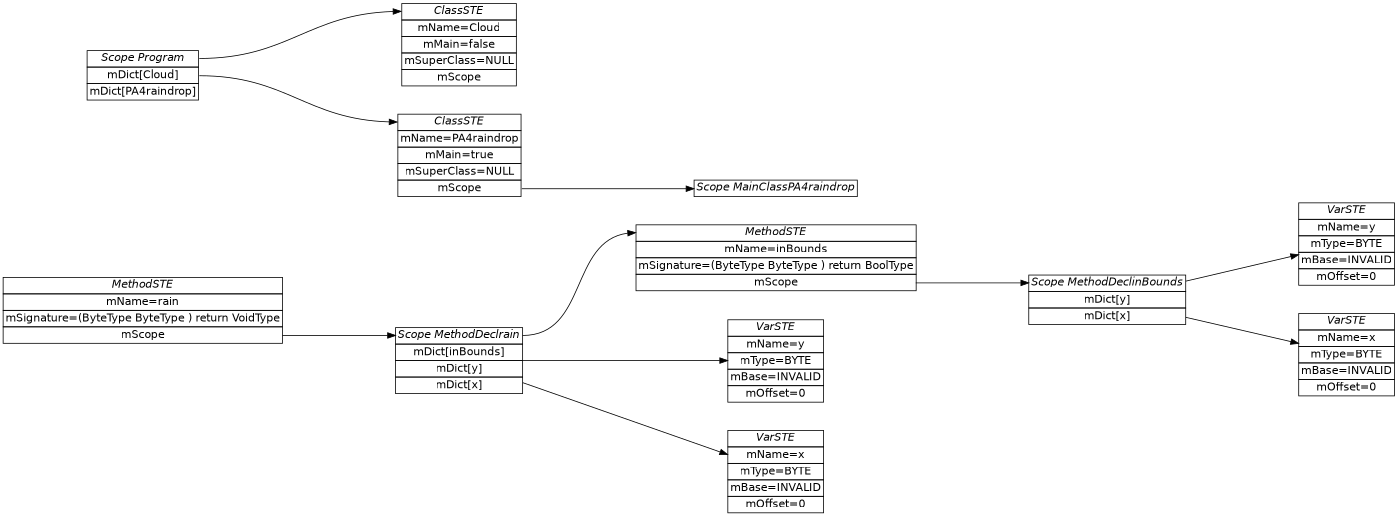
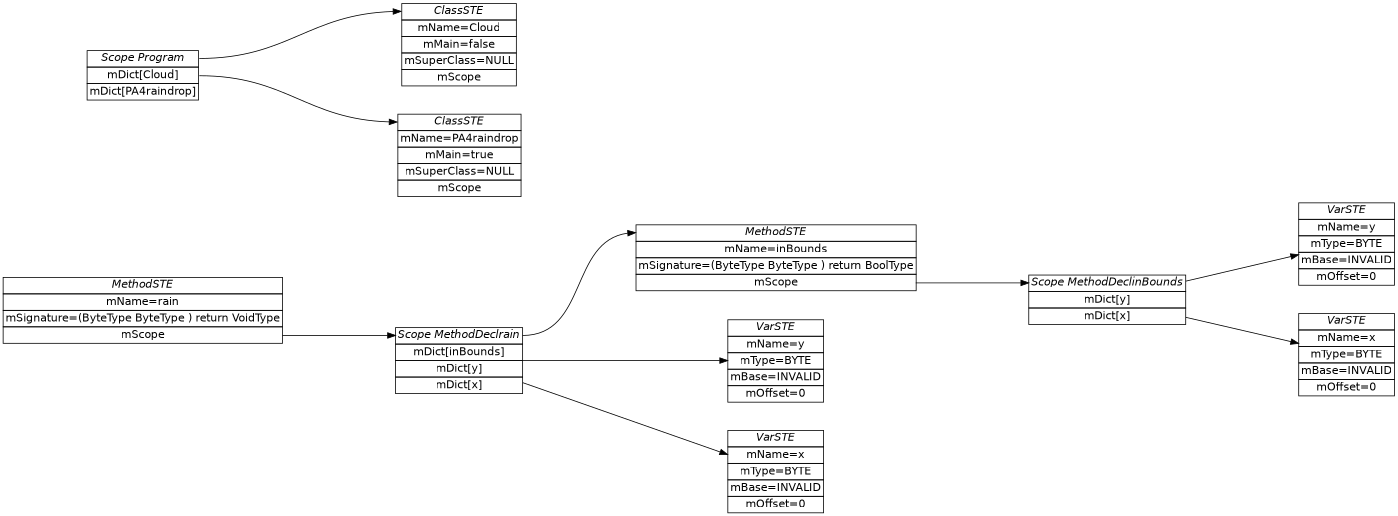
node "Scope MainClassPA4raindrop": removed
